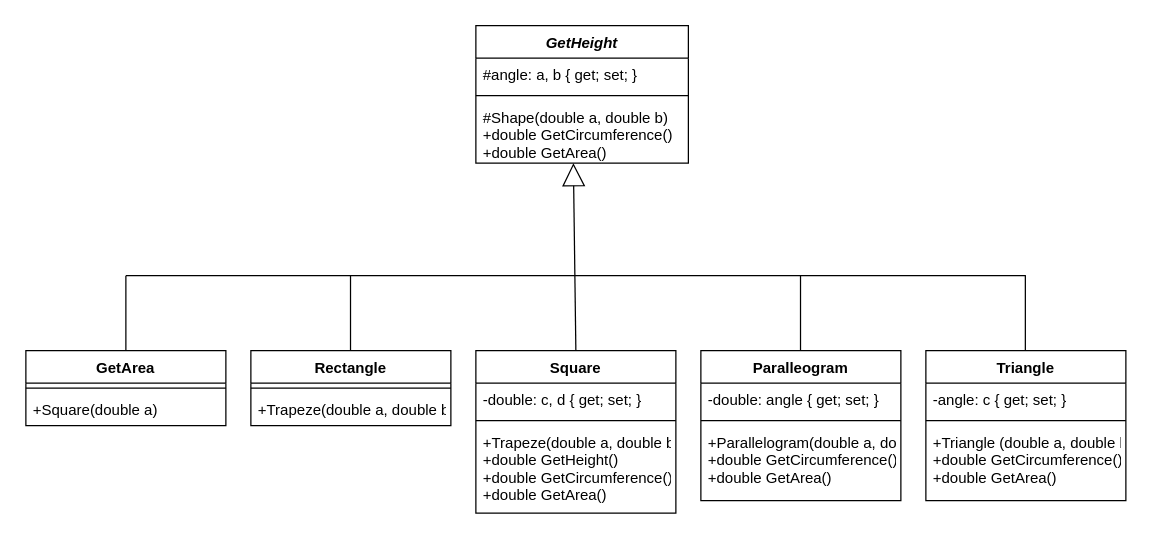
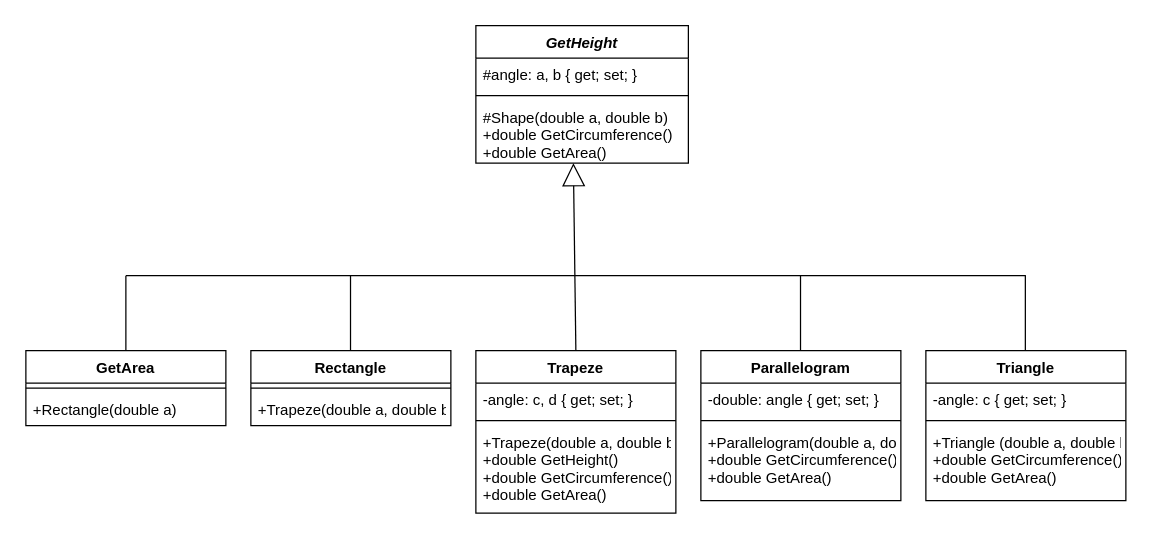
node "Square": label "Square" -> "Trapeze"
node "Paralleogram": label "Paralleogram" -> "Parallelogram"
node "-double: c, d { get; set; }": label "-double: c, d { get; set; }" -> "-angle: c, d { get; set; }"
node "+Square(double a)": label "+Square(double a)" -> "+Rectangle(double a)"
